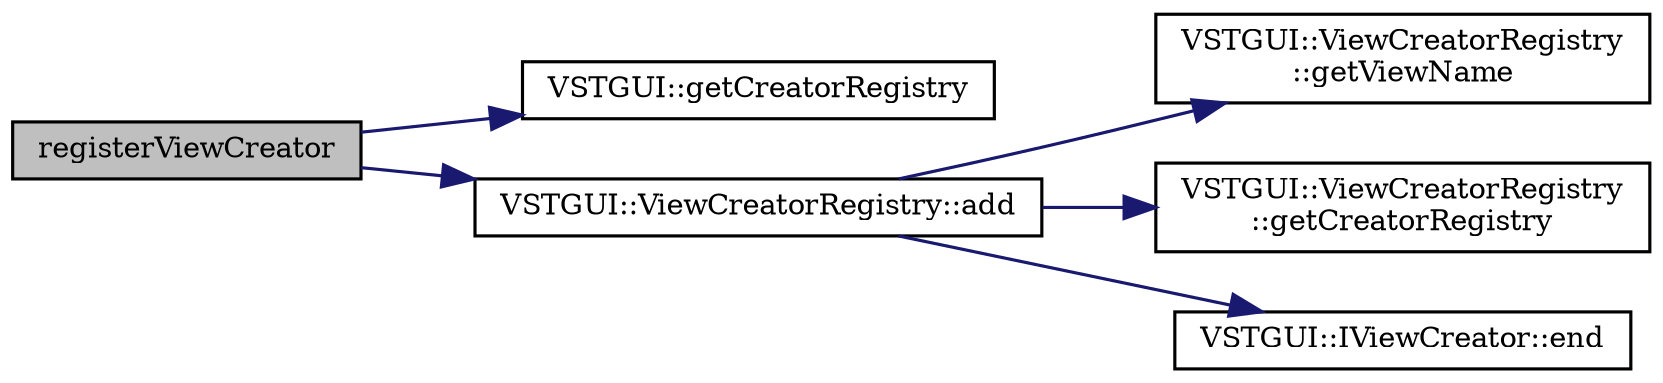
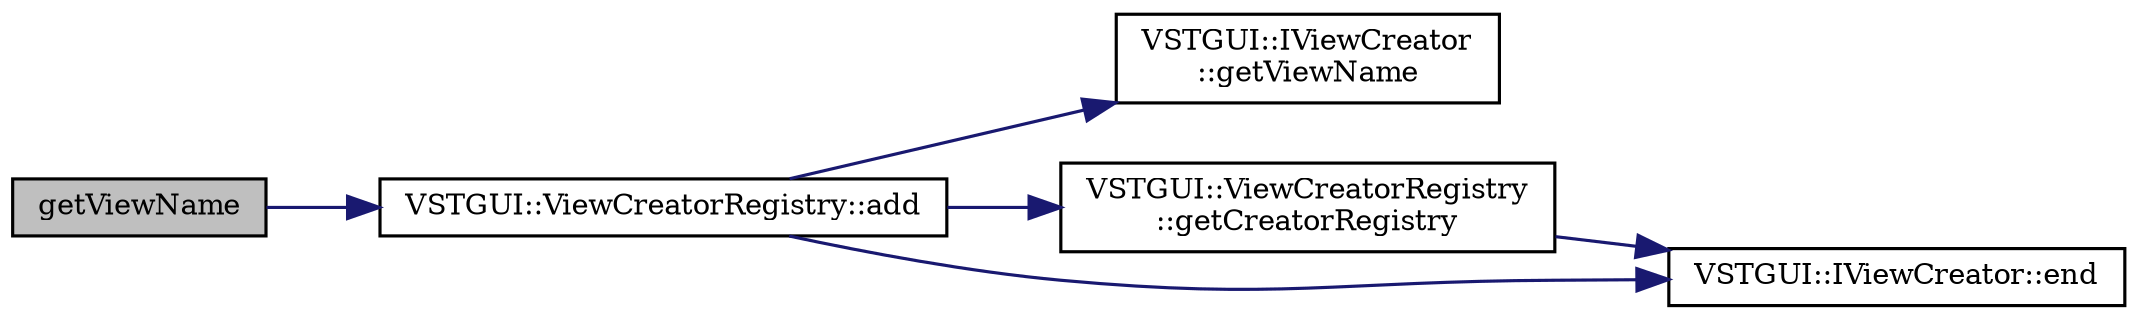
node "VSTGUI::ViewCreatorRegistry ::getViewName": label "VSTGUI::ViewCreatorRegistry ::getViewName" -> "VSTGUI::IViewCreator ::getViewName"
node "VSTGUI::getCreatorRegistry": removed
node "registerViewCreator": label "registerViewCreator" -> "getViewName"
edge "VSTGUI::ViewCreatorRegistry ::getCreatorRegistry" -> "VSTGUI::IViewCreator::end": added
